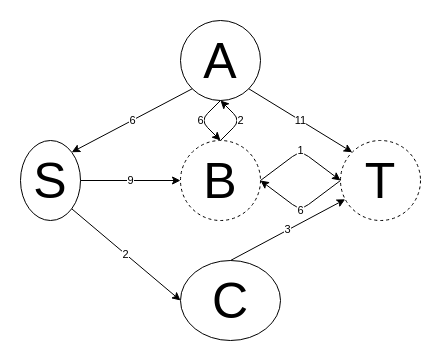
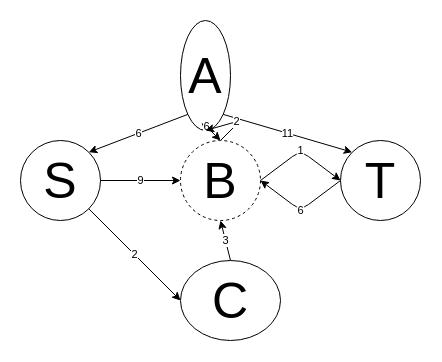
node "A": size 80x80 -> 50x110
node "S": size 60x80 -> 80x80
node "T": style dashed -> solid
edge "C" -> "T": now "C" -> "B"
